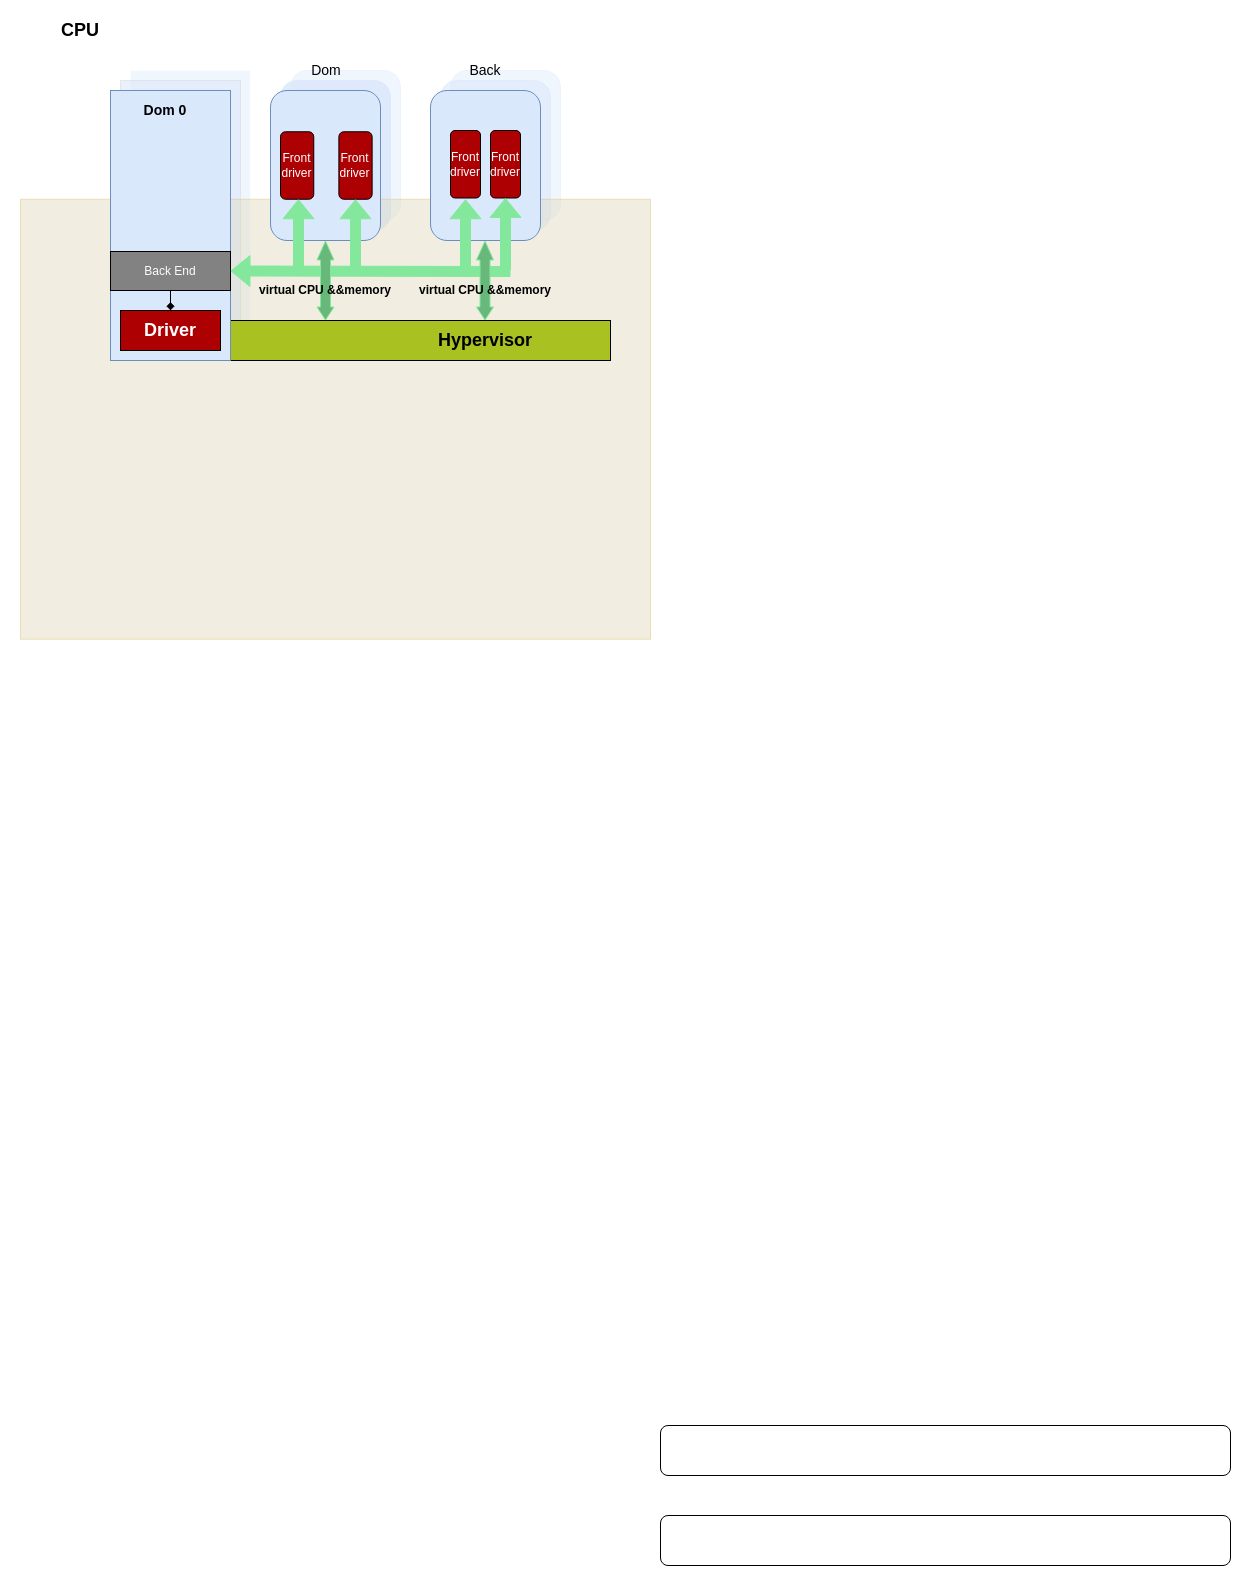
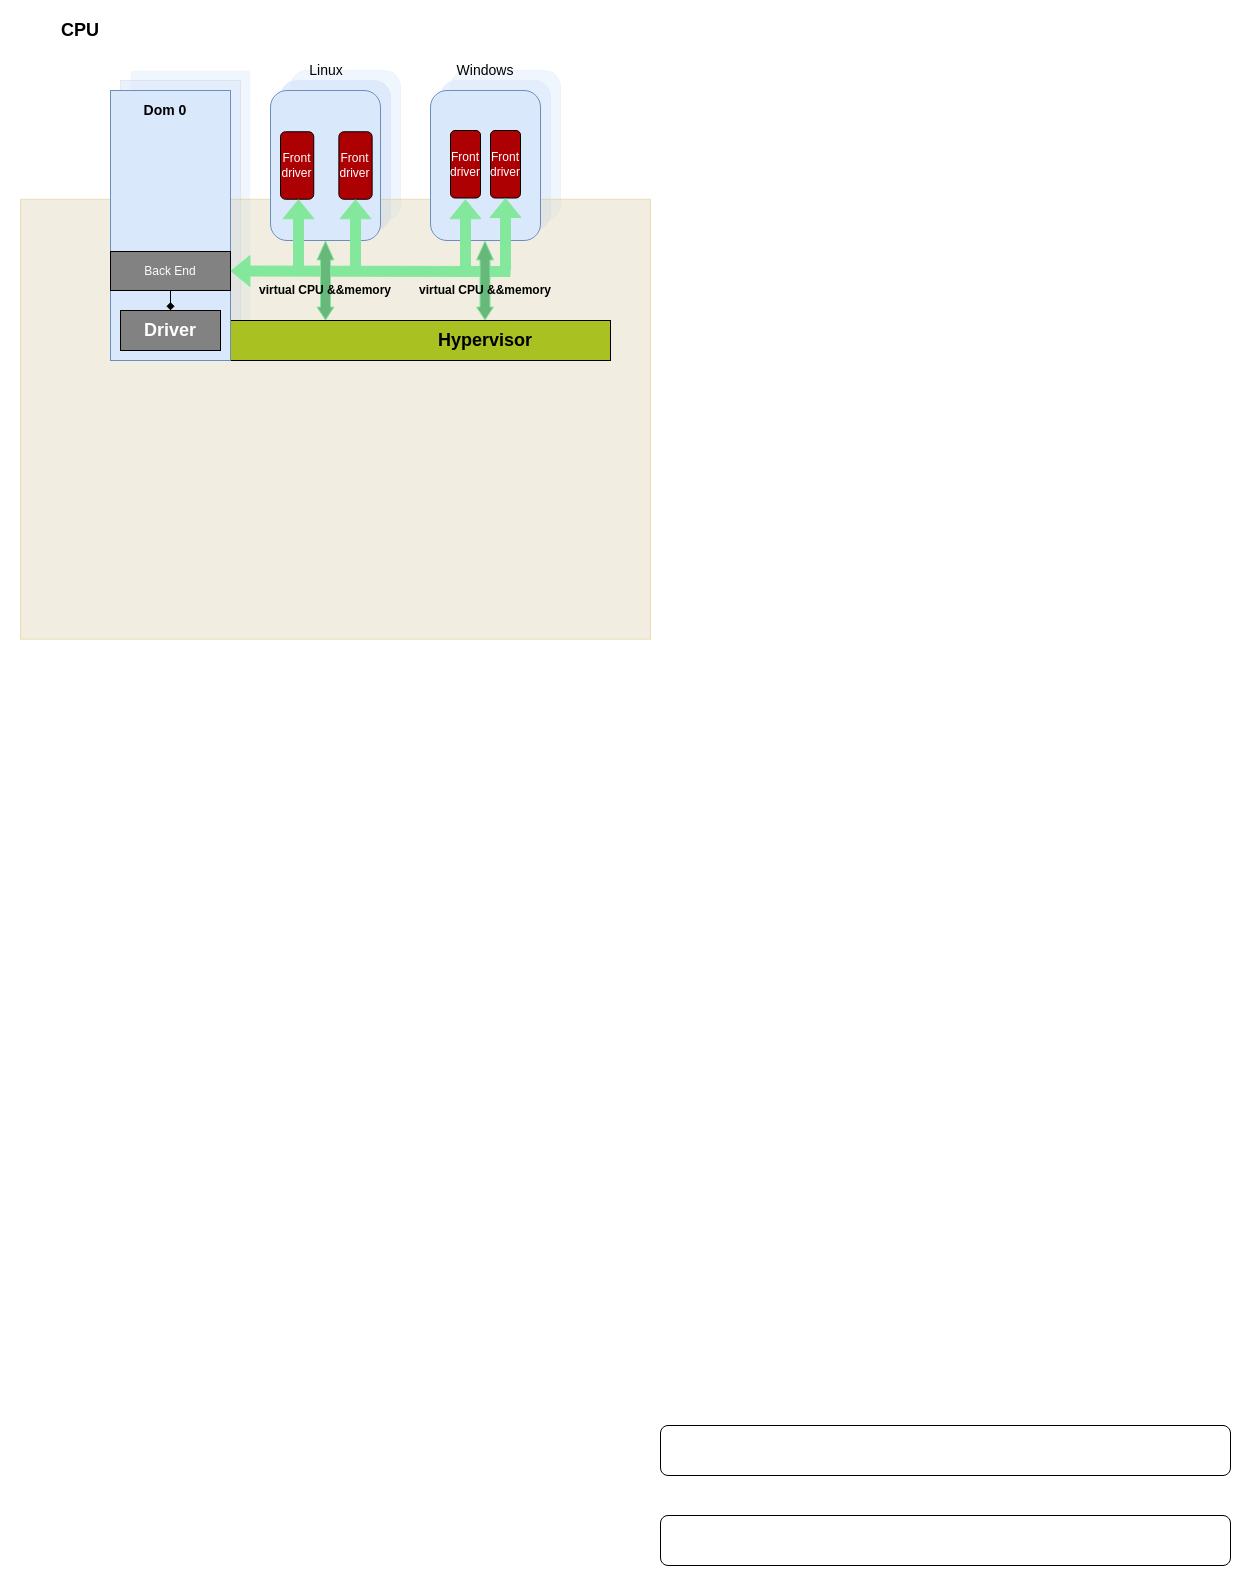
node "Dom": label "Dom" -> "Linux"
node "Back": label "Back" -> "Windows"
node "Driver": fillcolor #ad0003 -> #828282
